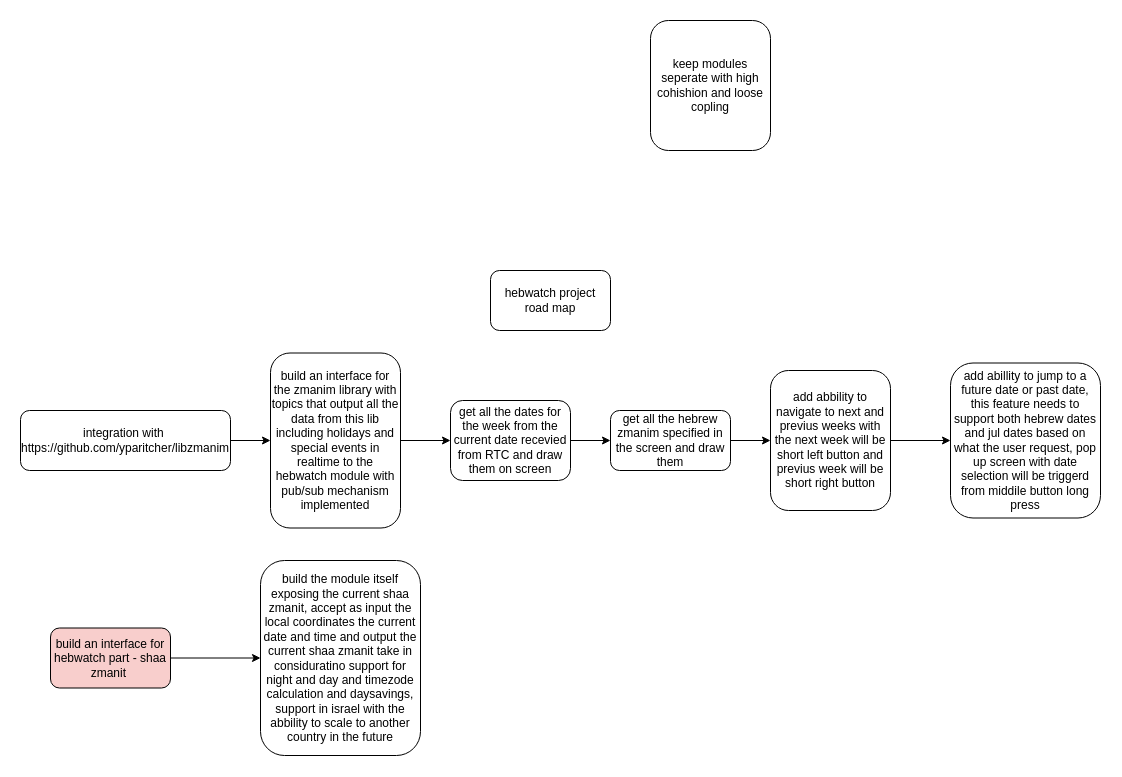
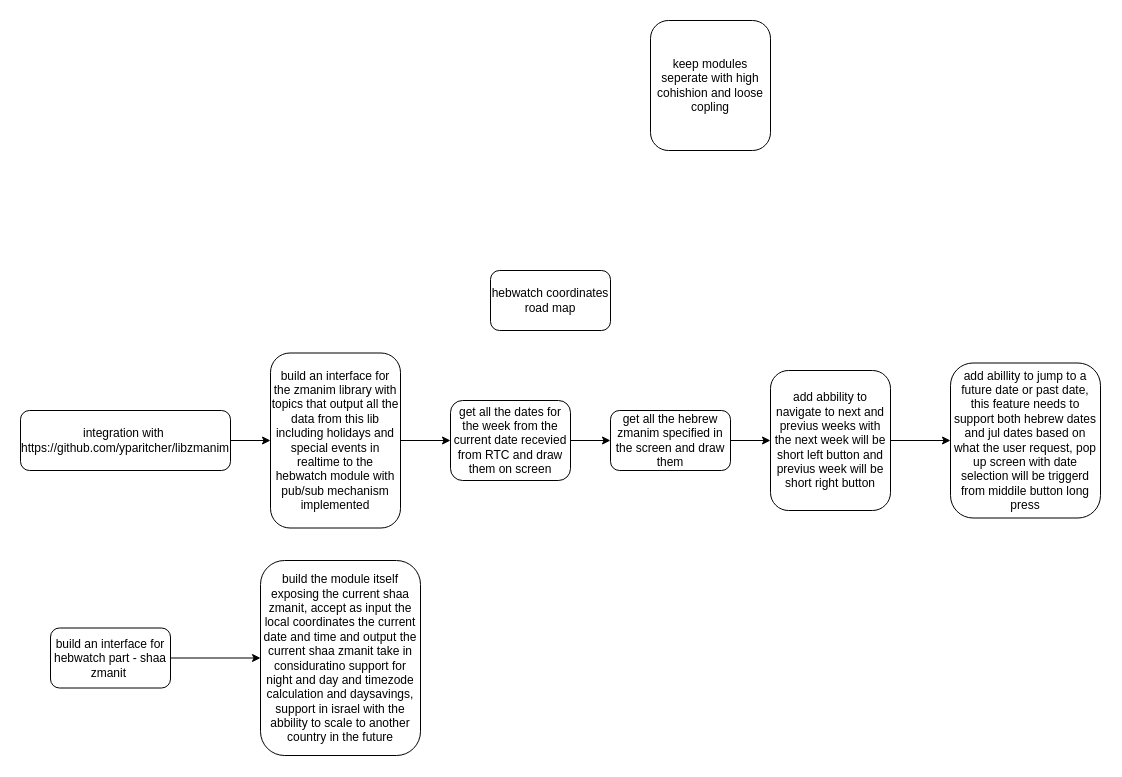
node "hebwatch project road map": label "hebwatch project road map" -> "hebwatch coordinates road map"
node "build an interface for hebwatch part - shaa zmanit": fillcolor #f8cecc -> #ffffff
